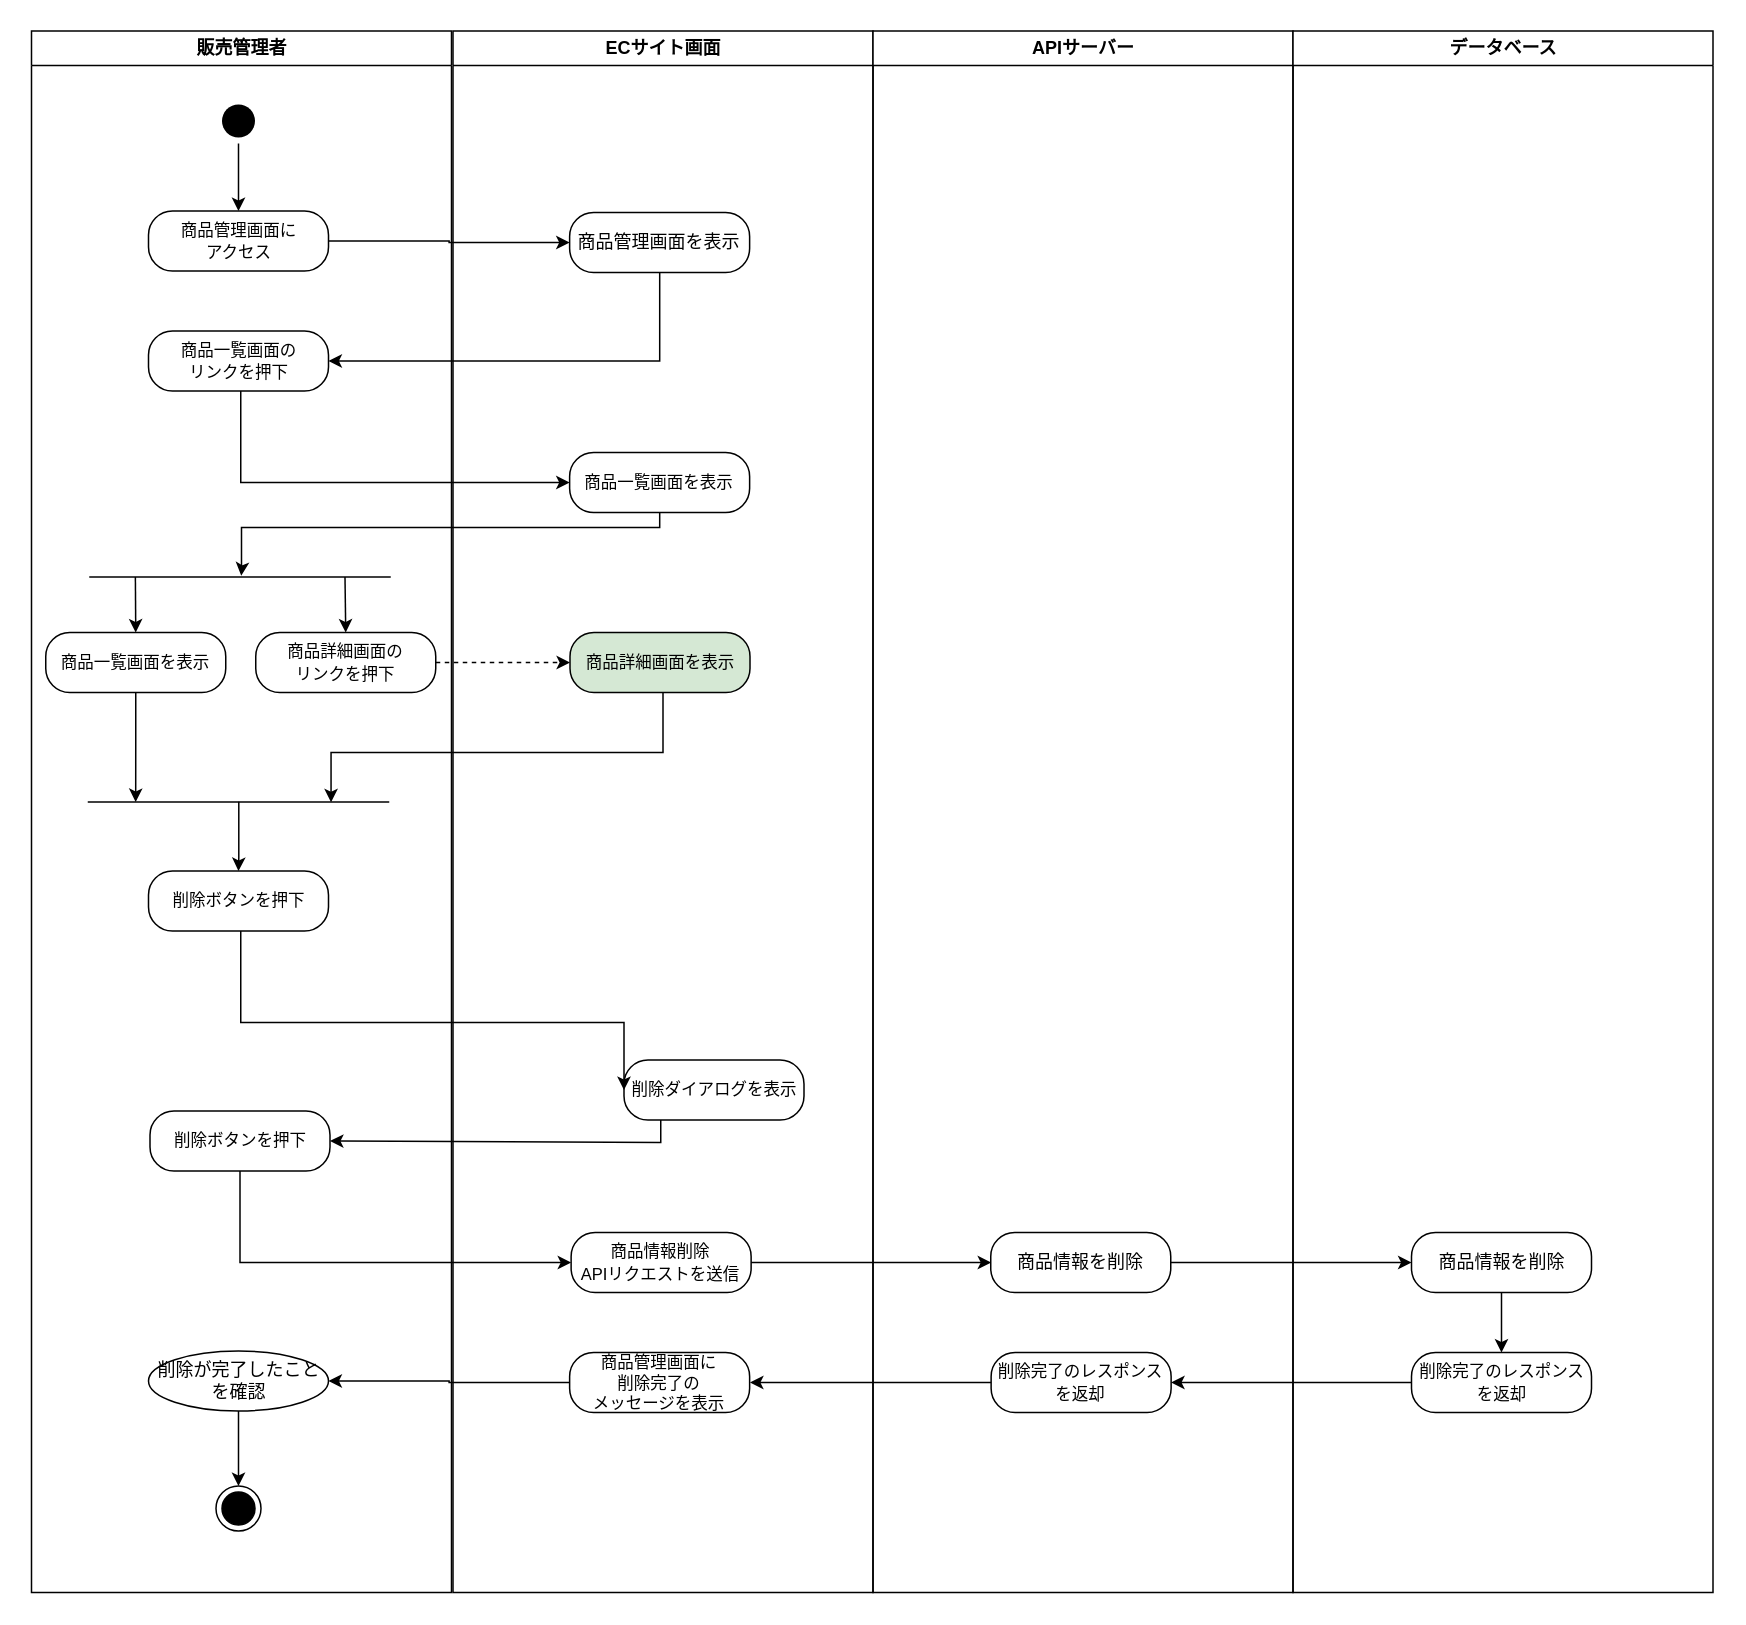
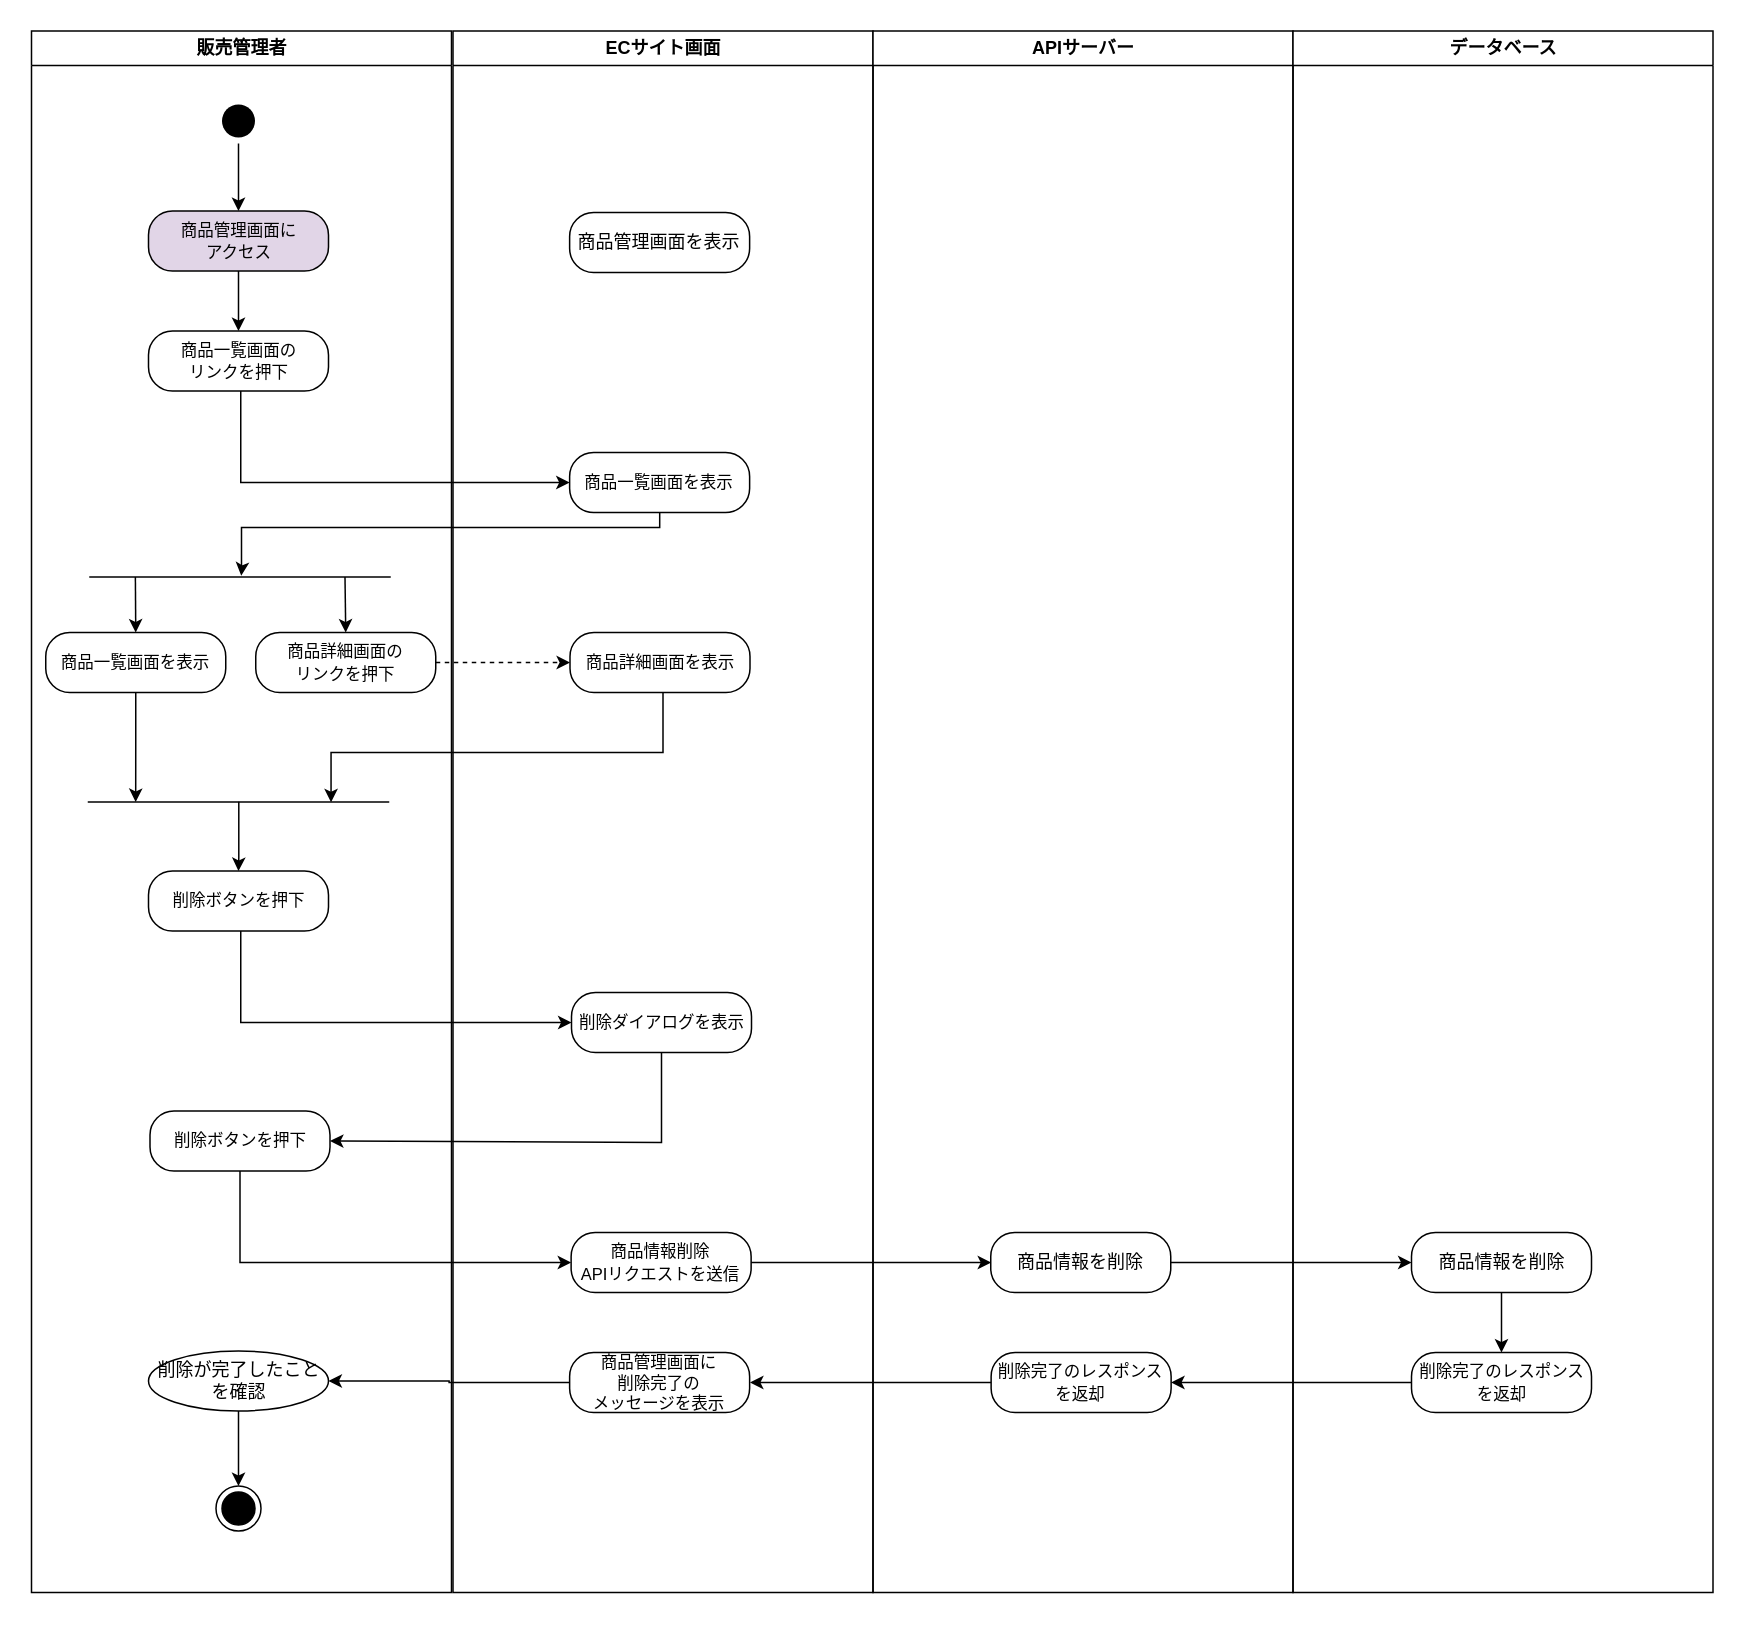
node "商品管理画面に アクセス": fillcolor #ffffff -> #e1d5e7
edge "商品管理画面に アクセス" -> "商品管理画面を表示": now "商品管理画面に アクセス" -> "商品一覧画面の リンクを押下"
edge "商品管理画面を表示" -> "商品一覧画面の リンクを押下": removed
node "商品詳細画面を表示": fillcolor #d5e8d4 -> #ffffff
node "削除ダイアログを表示": moved (714, 1090) -> (662, 1022)
